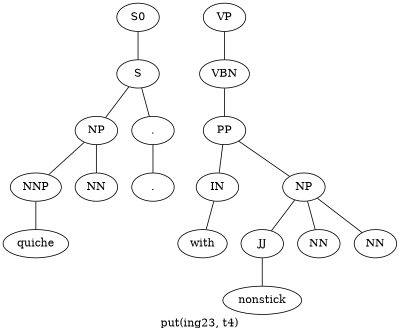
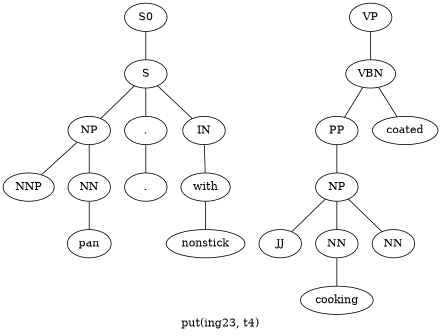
node "coated": added
edge "PP" -- "IN": now "S" -- "IN"
node "quiche": removed
node "pan": added
edge "JJ" -- "nonstick": now "with" -- "nonstick"
node "cooking": added
